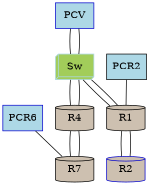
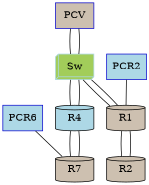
node "PCV": fillcolor lightblue -> antiquewhite3
node "PCR2": color black -> mediumblue
node "R4": fillcolor antiquewhite3 -> lightblue
node "R2": color mediumblue -> black
